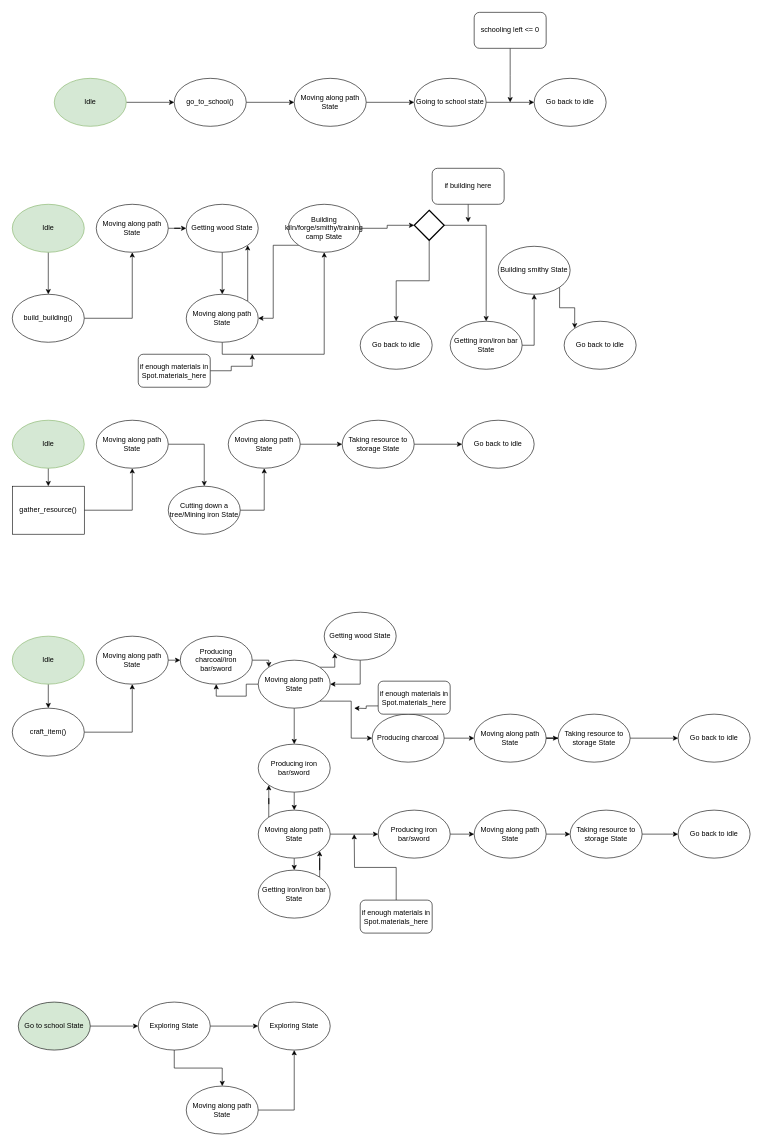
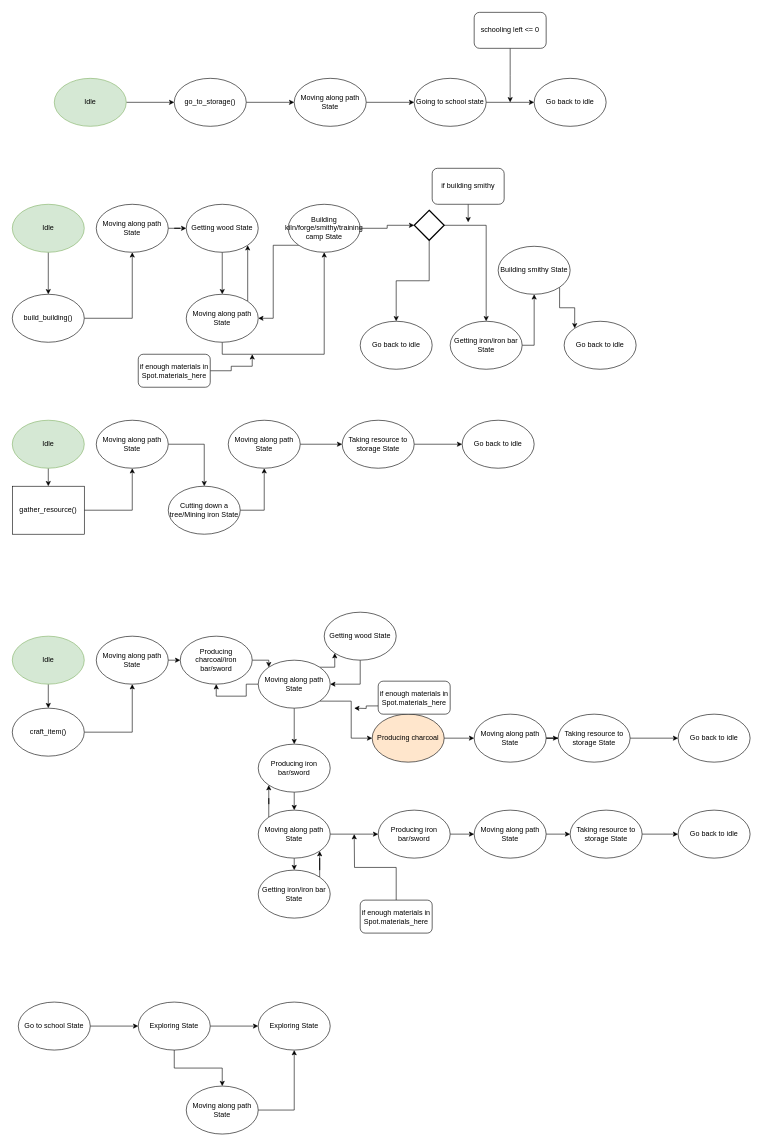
node "go_to_school()": label "go_to_school()" -> "go_to_storage()"
node "if building here": label "if building here" -> "if building smithy"
node "Producing charcoal": fillcolor #ffffff -> #ffe6cc
node "Go to school State": fillcolor #d5e8d4 -> #ffffff
